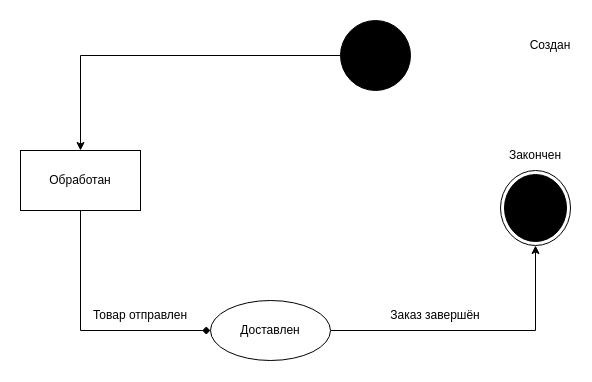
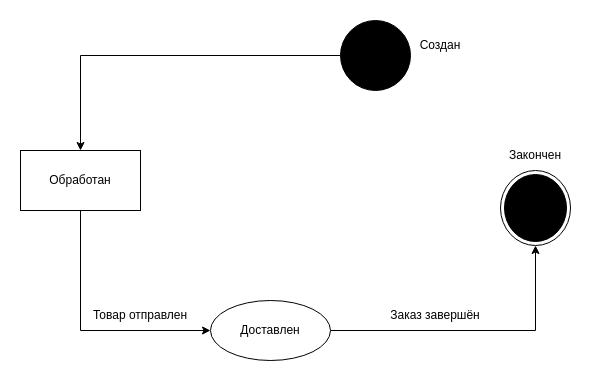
node "Создан": moved (551, 46) -> (441, 46)
edge "Обработан" -> "Доставлен": arrowhead diamond -> classic
